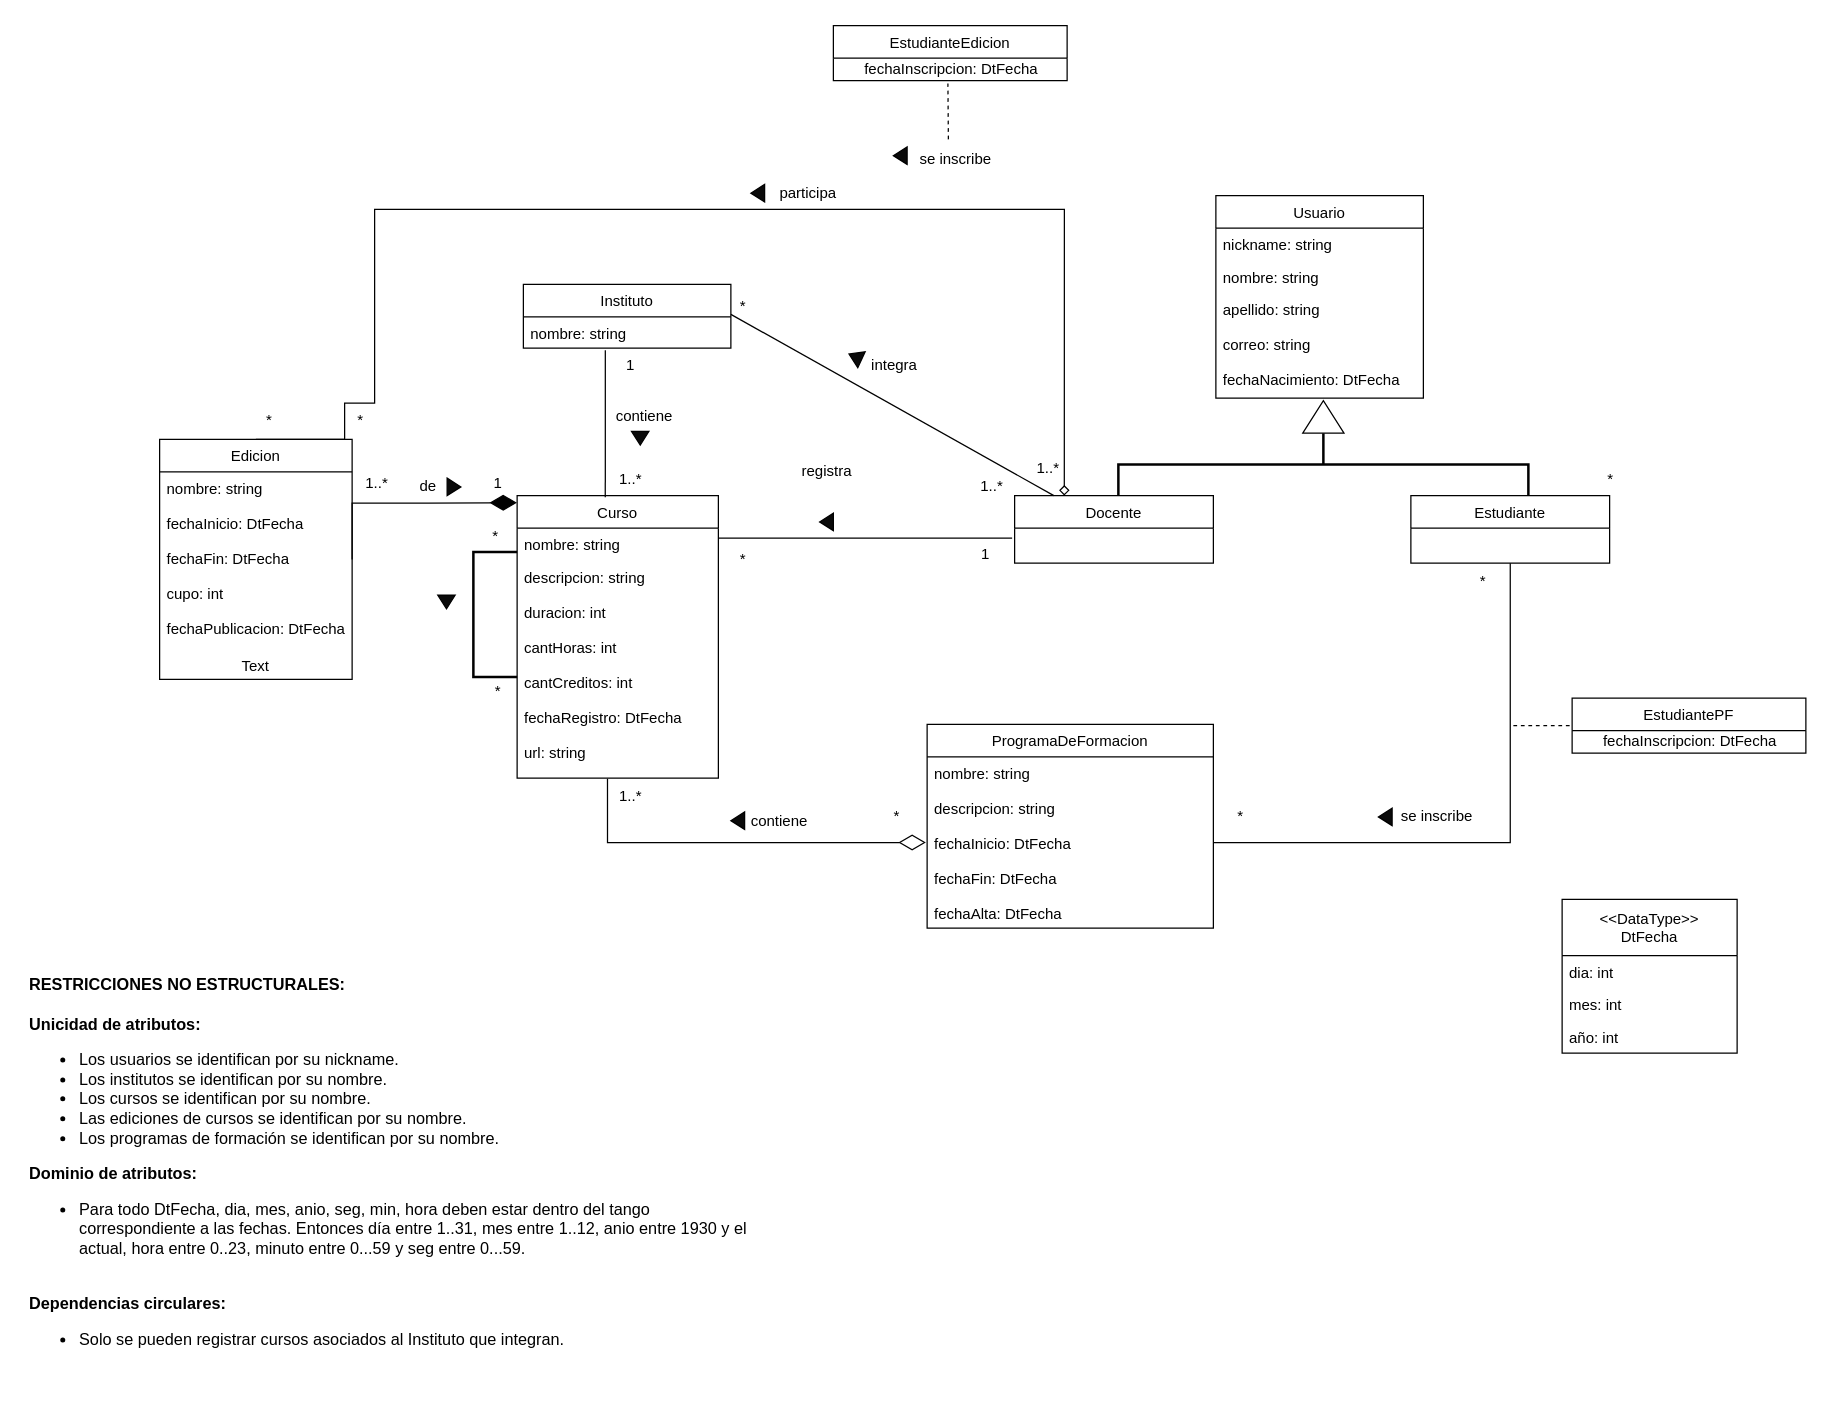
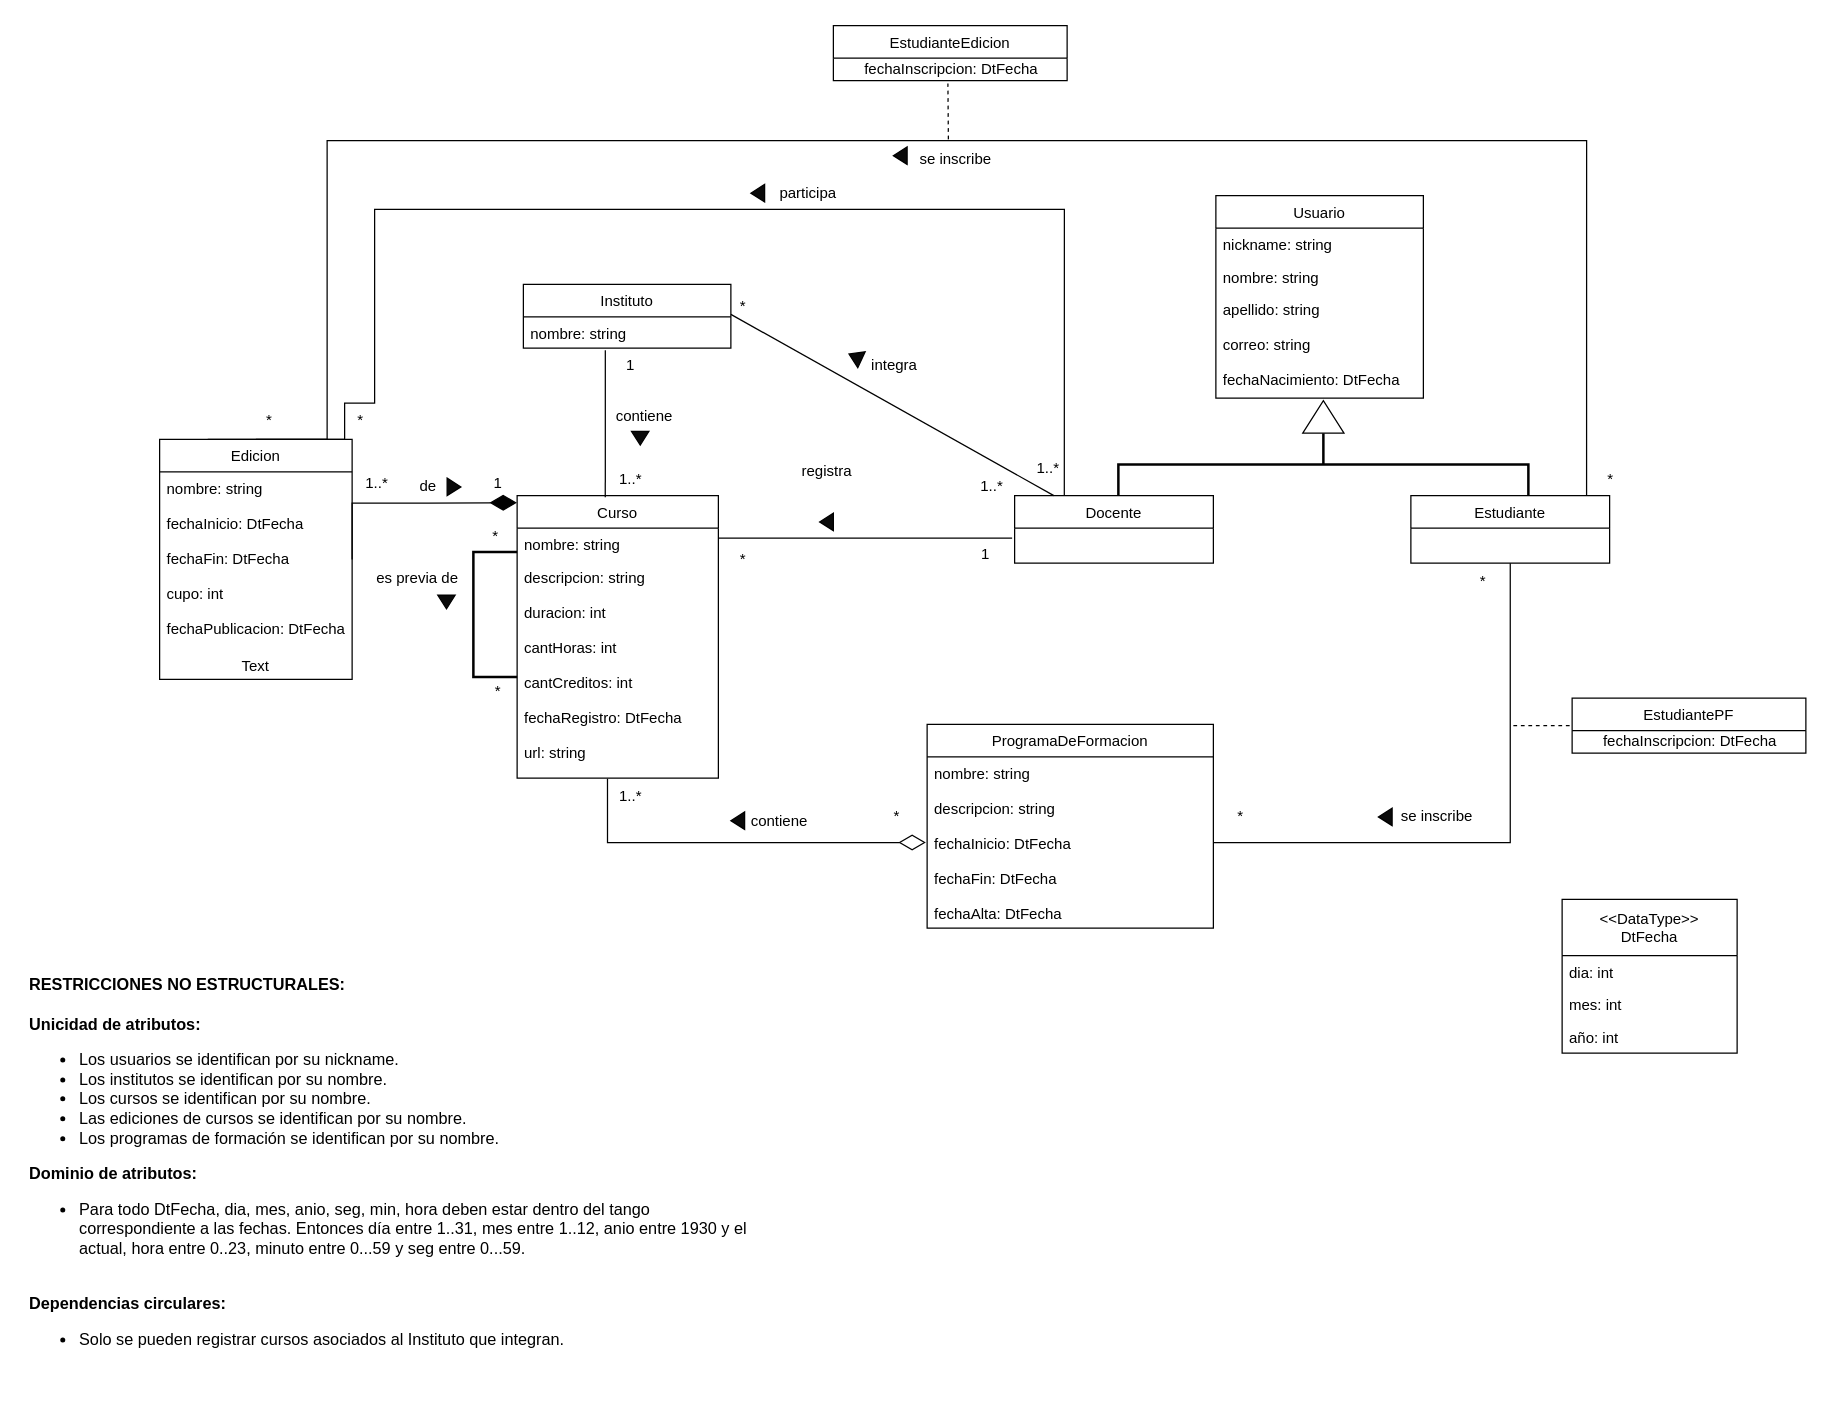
edge "Estudiante" -- "Edicion": added
edge "Edicion" -> "Docente": arrowhead diamond -> none
node "es previa de": added
